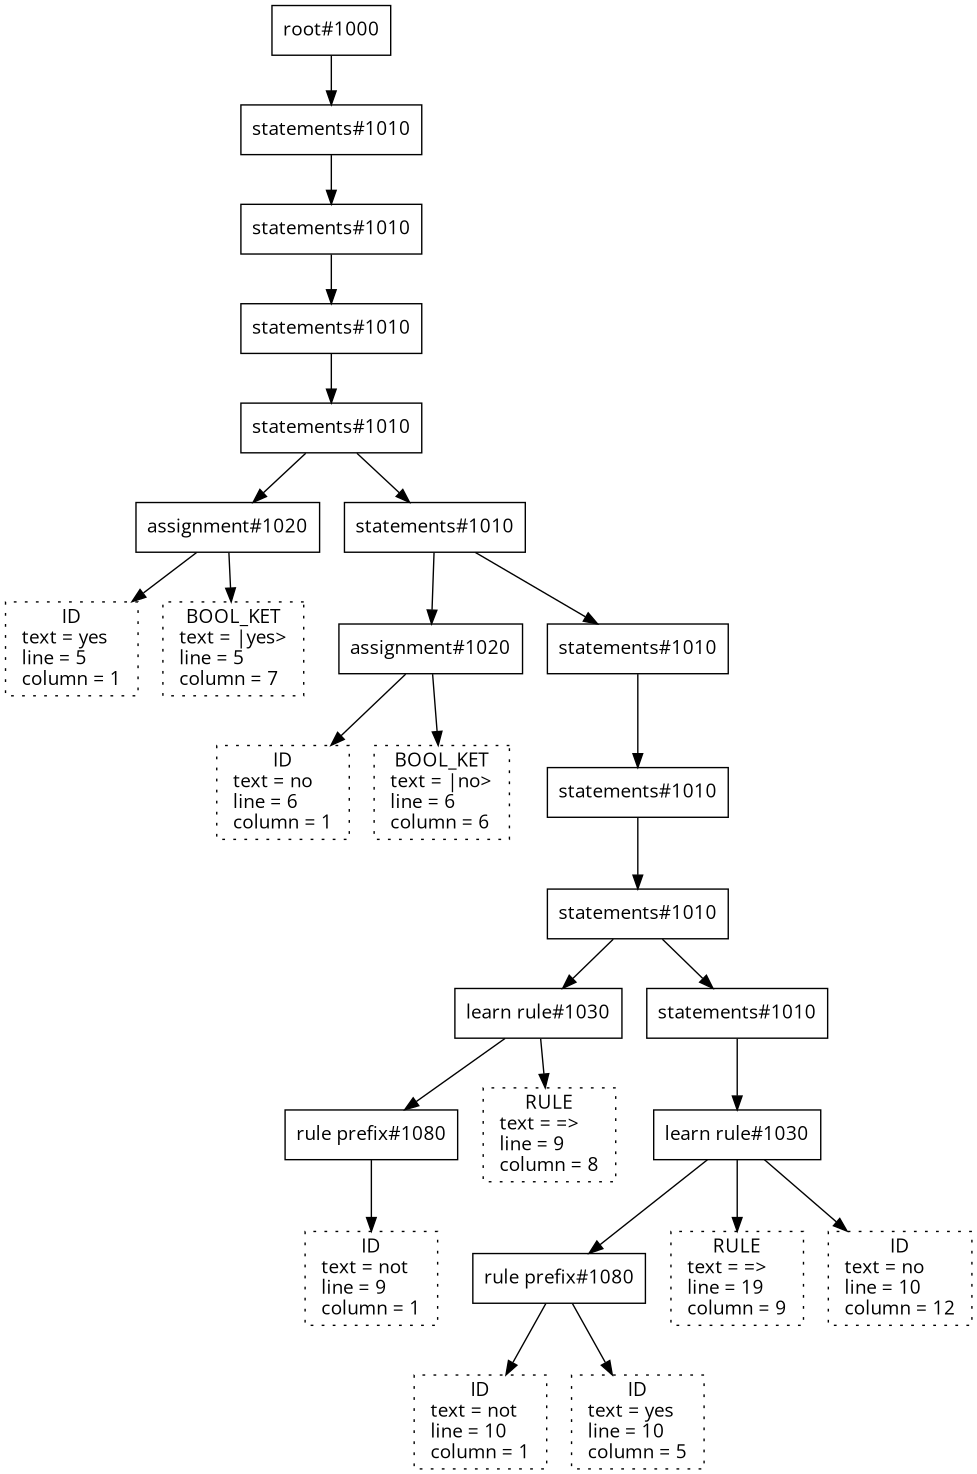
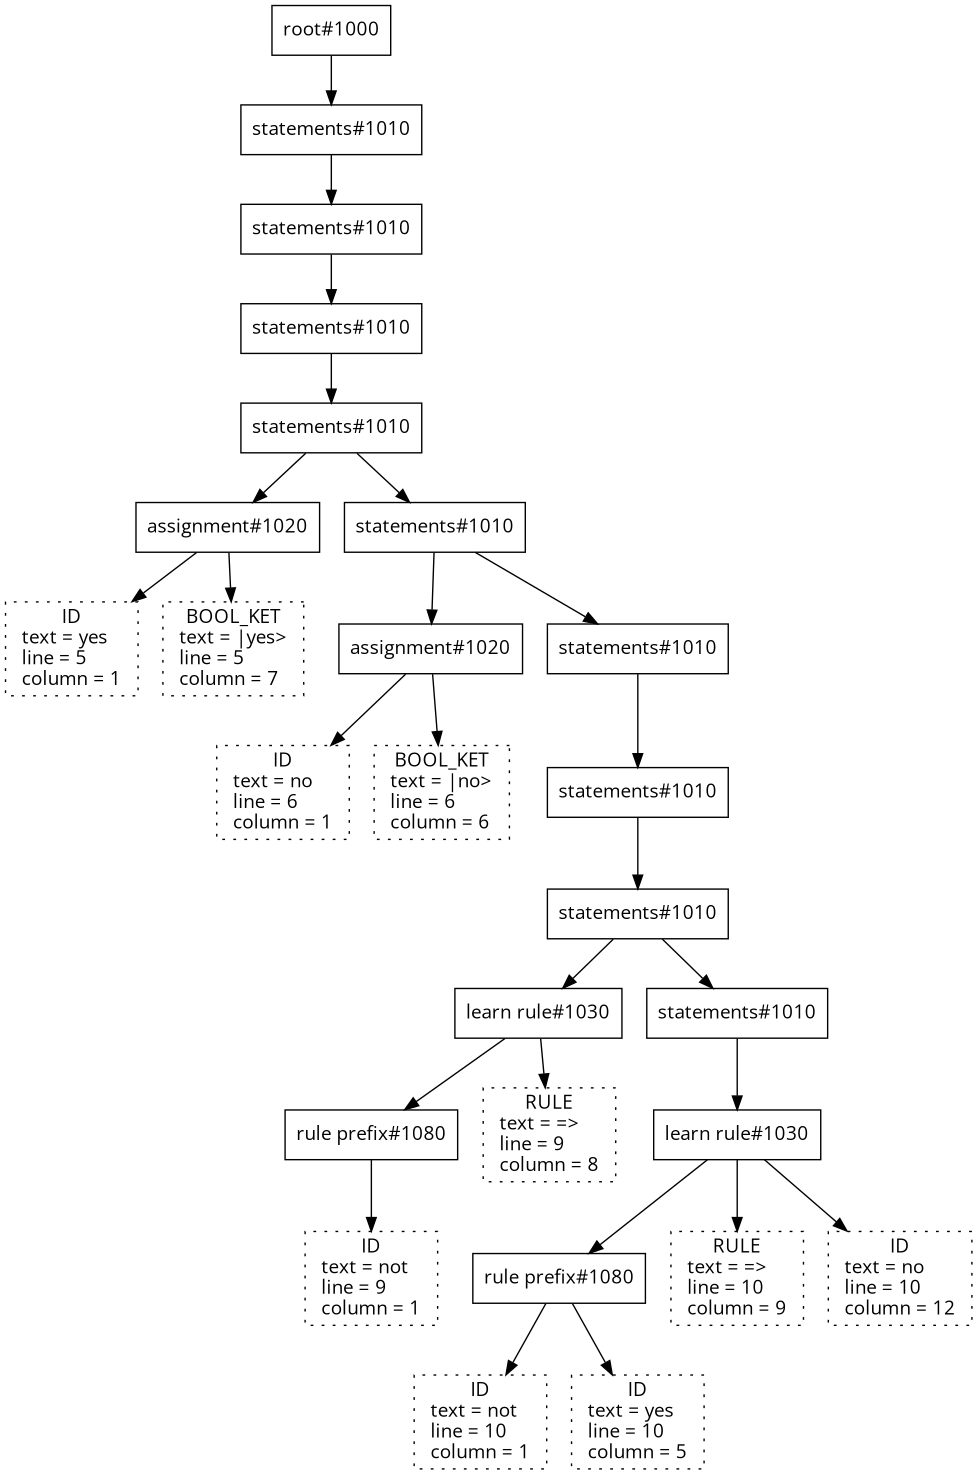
node "RULE text = => line = 19 column = 9": label "RULE text = => line = 19 column = 9" -> "RULE text = => line = 10 column = 9"
